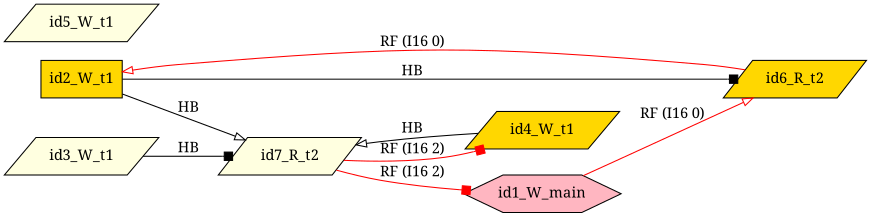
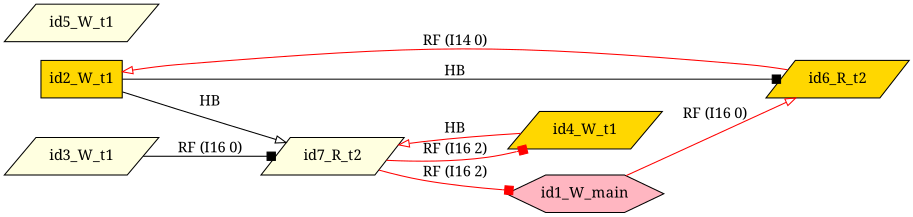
edge "id6_R_t2" -> "id2_W_t1": label "RF (I16 0)" -> "RF (I14 0)"
edge "id4_W_t1" -> "id7_R_t2": color black -> red
edge "id3_W_t1" -> "id7_R_t2": label "HB" -> "RF (I16 0)"
